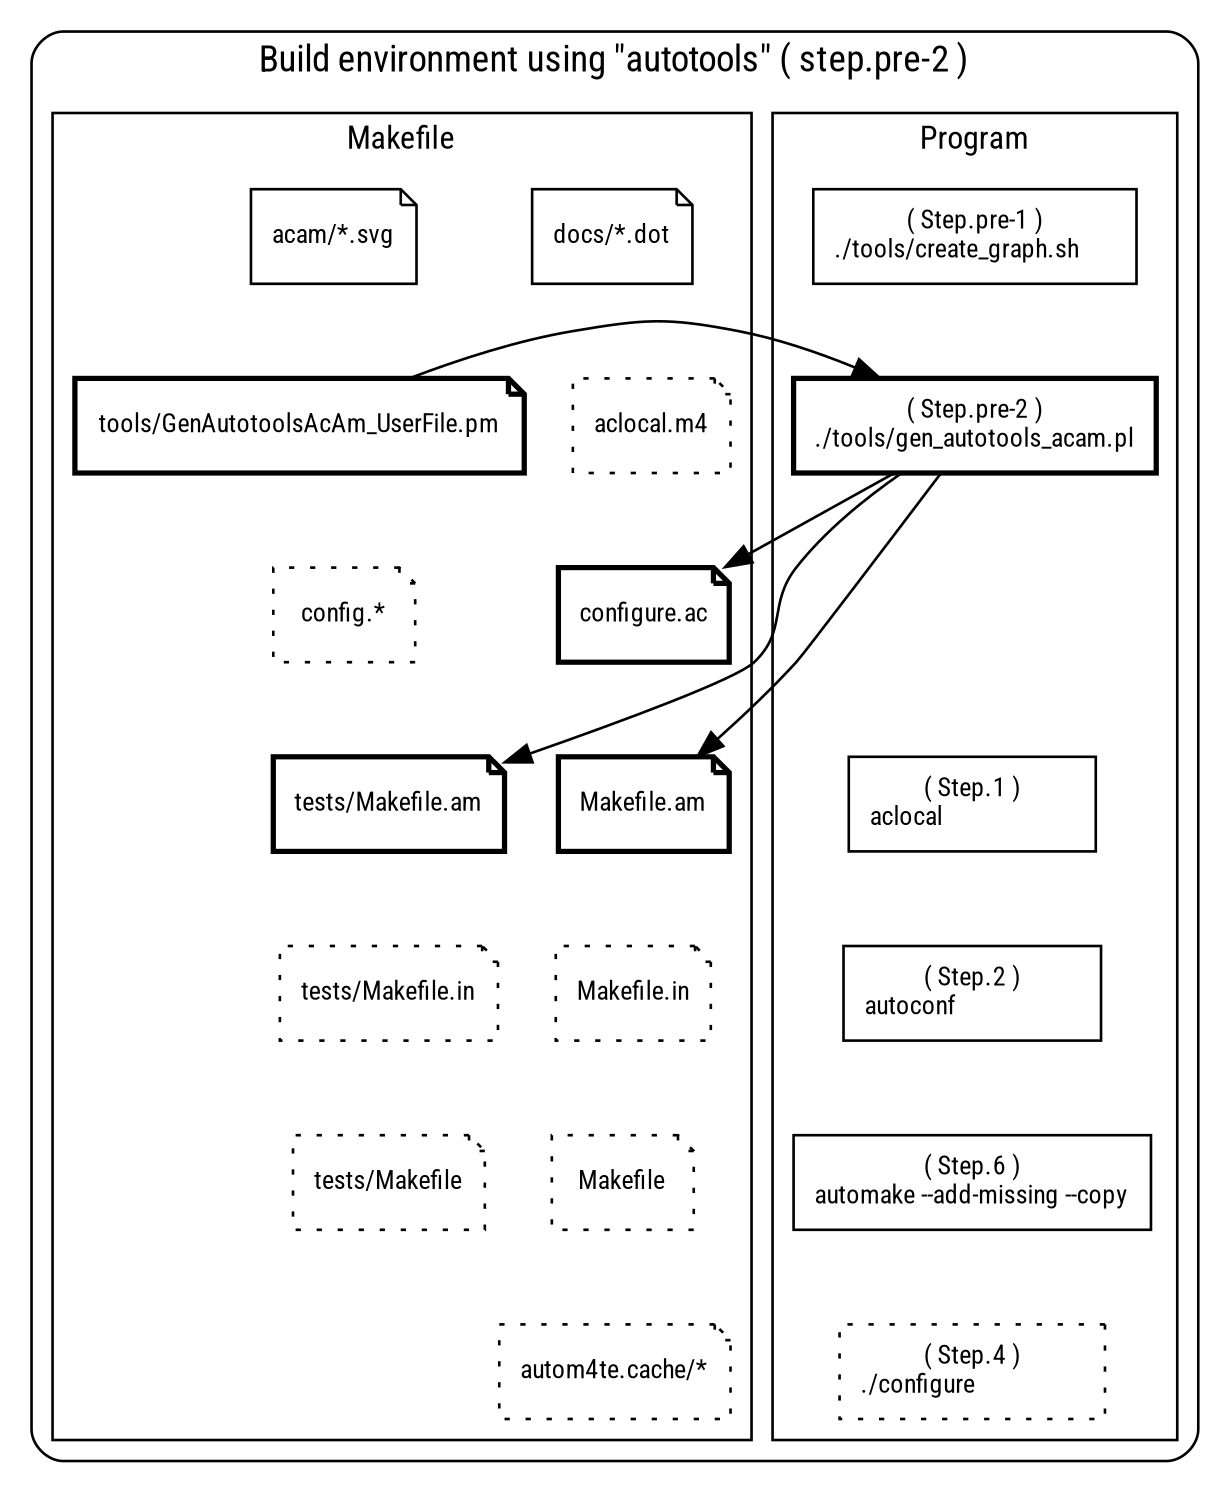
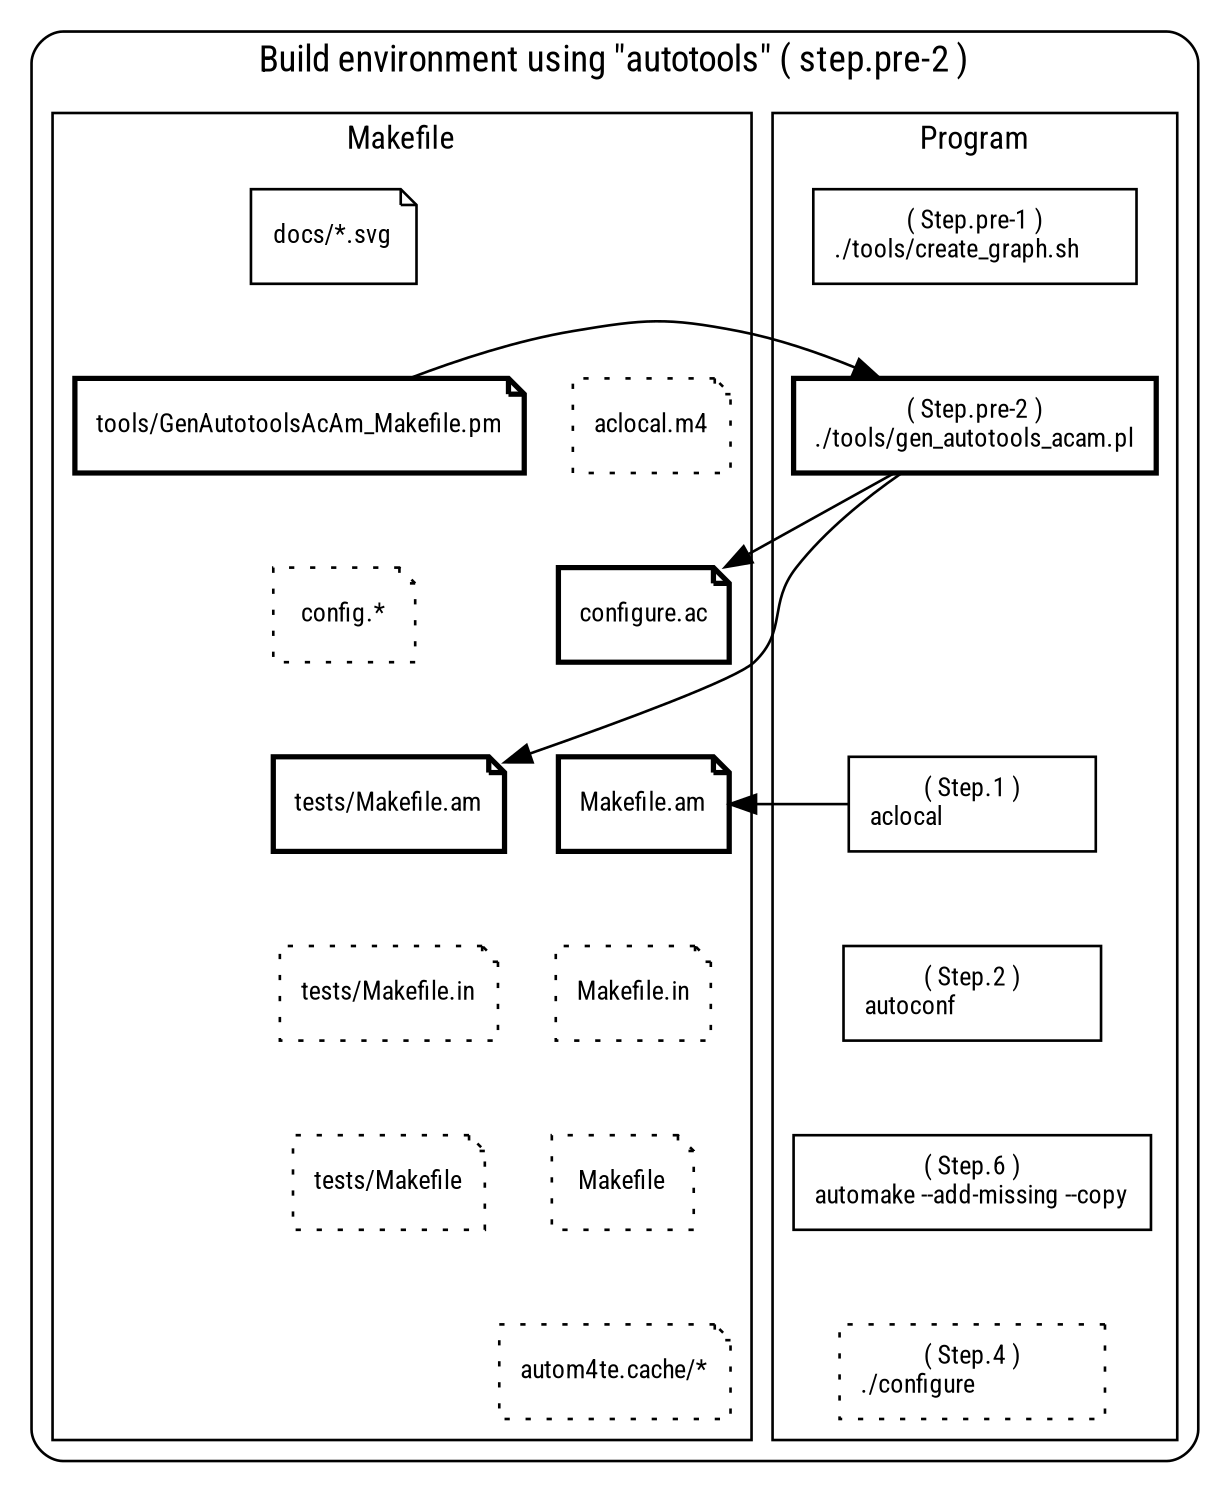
node "acam/*.svg": label "acam/*.svg" -> "docs/*.svg"
node "docs/*.dot": removed
node "tools/GenAutotoolsAcAm_UserFile.pm": label "tools/GenAutotoolsAcAm_UserFile.pm" -> "tools/GenAutotoolsAcAm_Makefile.pm"
edge "( Step.pre-2 ) ./tools/gen_autotools_acam.pl" -> "Makefile.am": now "( Step.1 ) aclocal" -> "Makefile.am"
